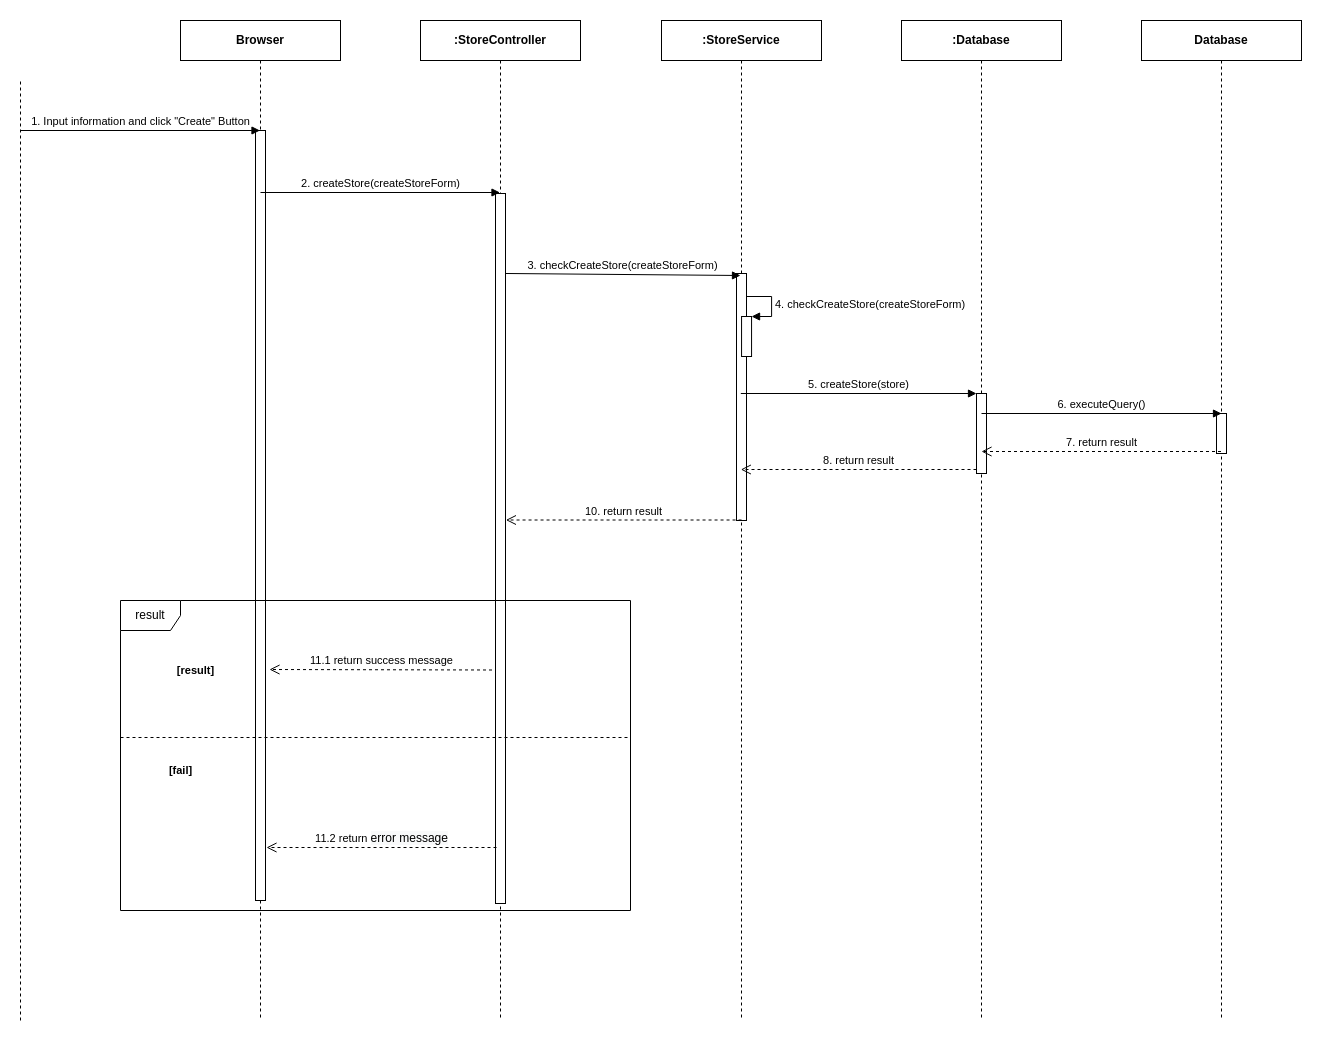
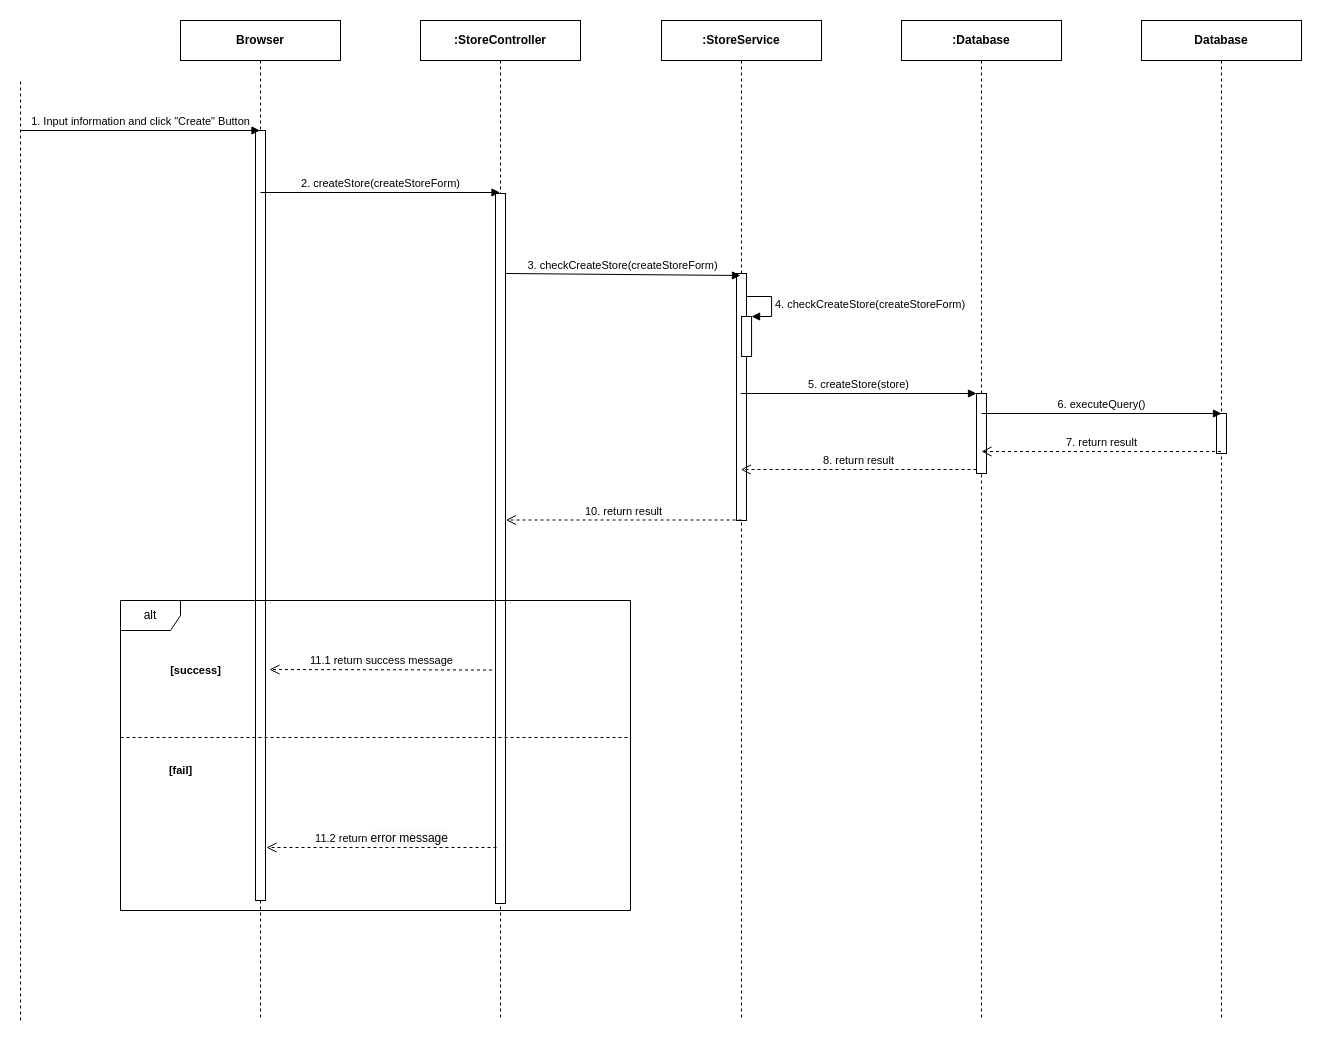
node "result": label "result" -> "alt"
node "[result]": label "[result]" -> "[success]"
